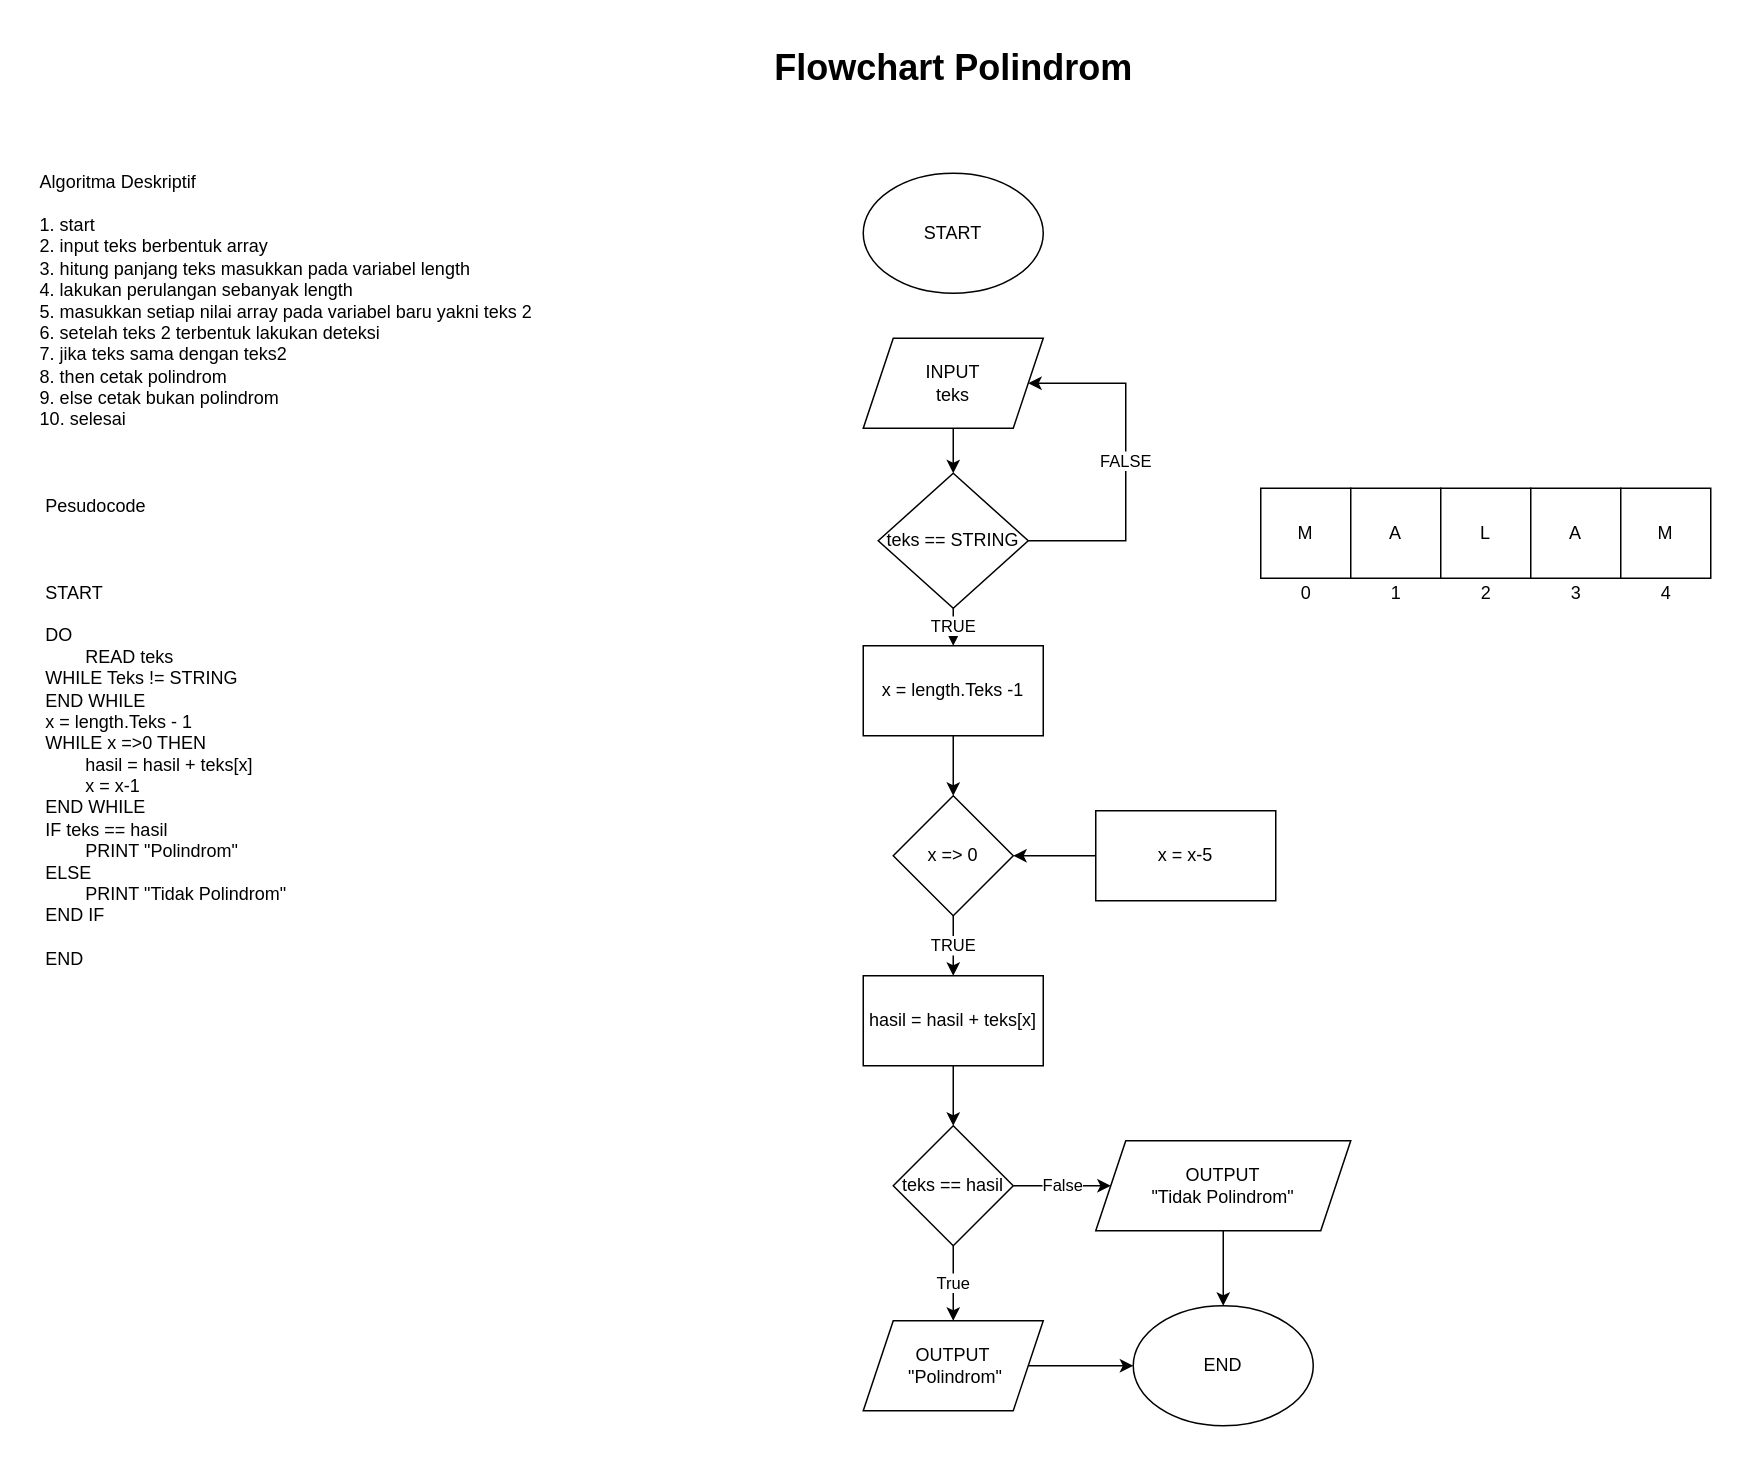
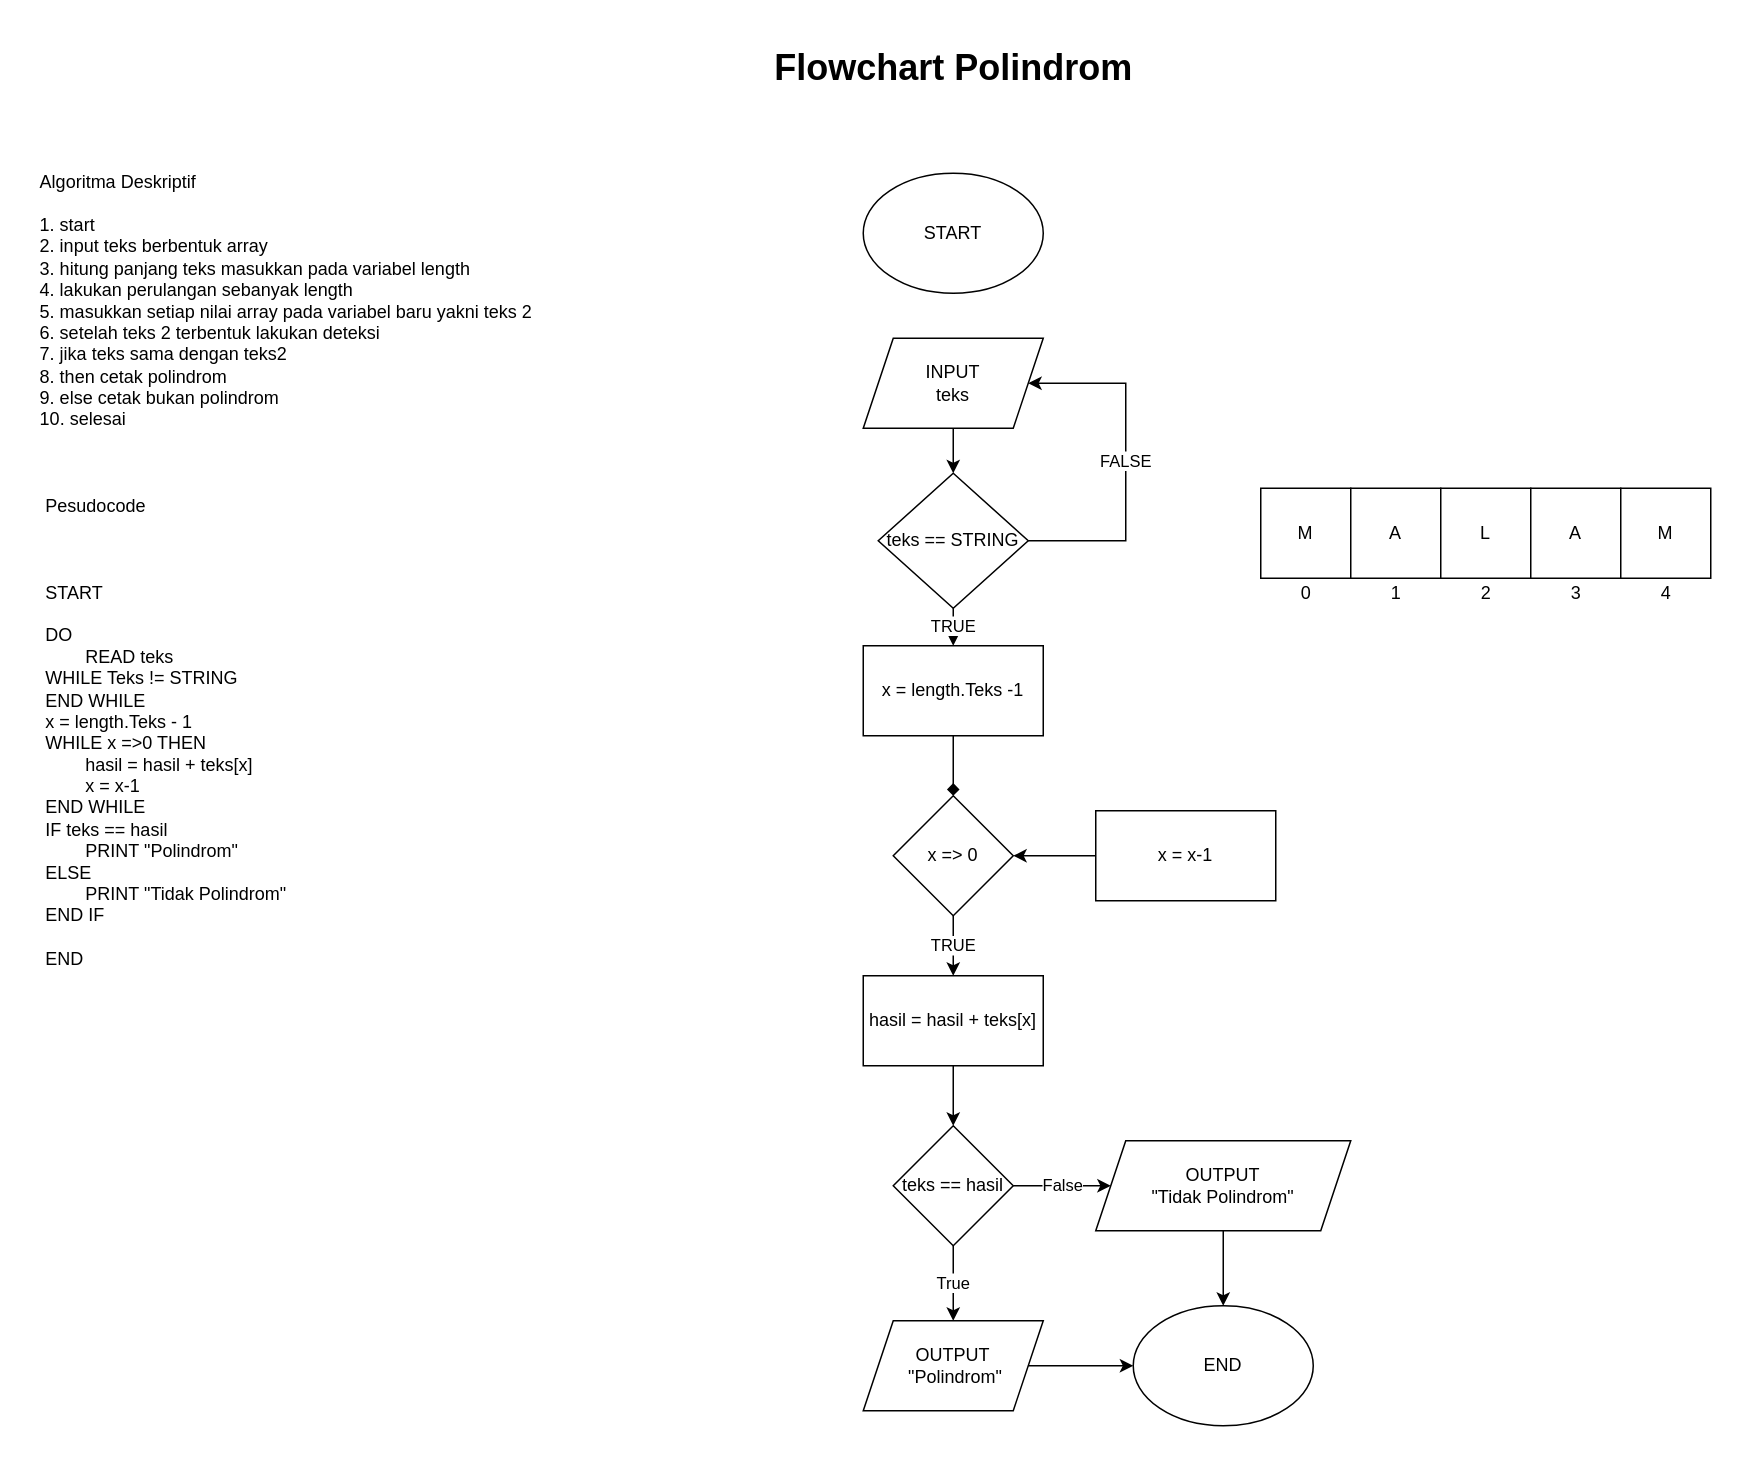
edge "x = length.Teks -1" -> "x => 0": arrowhead classic -> diamond
node "x = x-5": label "x = x-5" -> "x = x-1"
